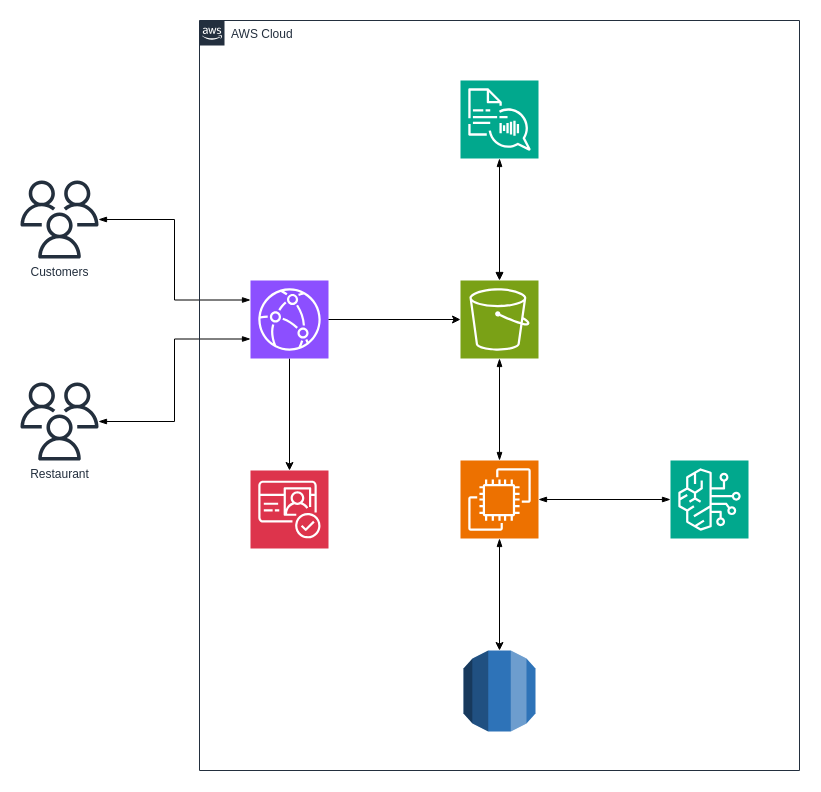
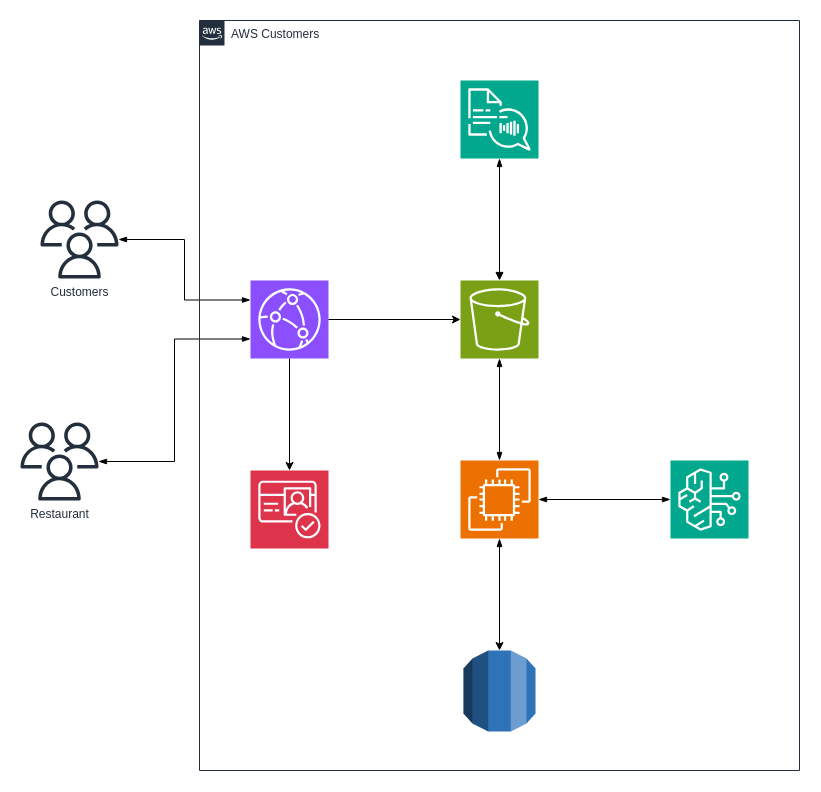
node "AWS Cloud": label "AWS Cloud" -> "AWS Customers"
node "Customers": moved (60, 220) -> (80, 240)
node "Restaurant": moved (60, 422) -> (60, 462)
